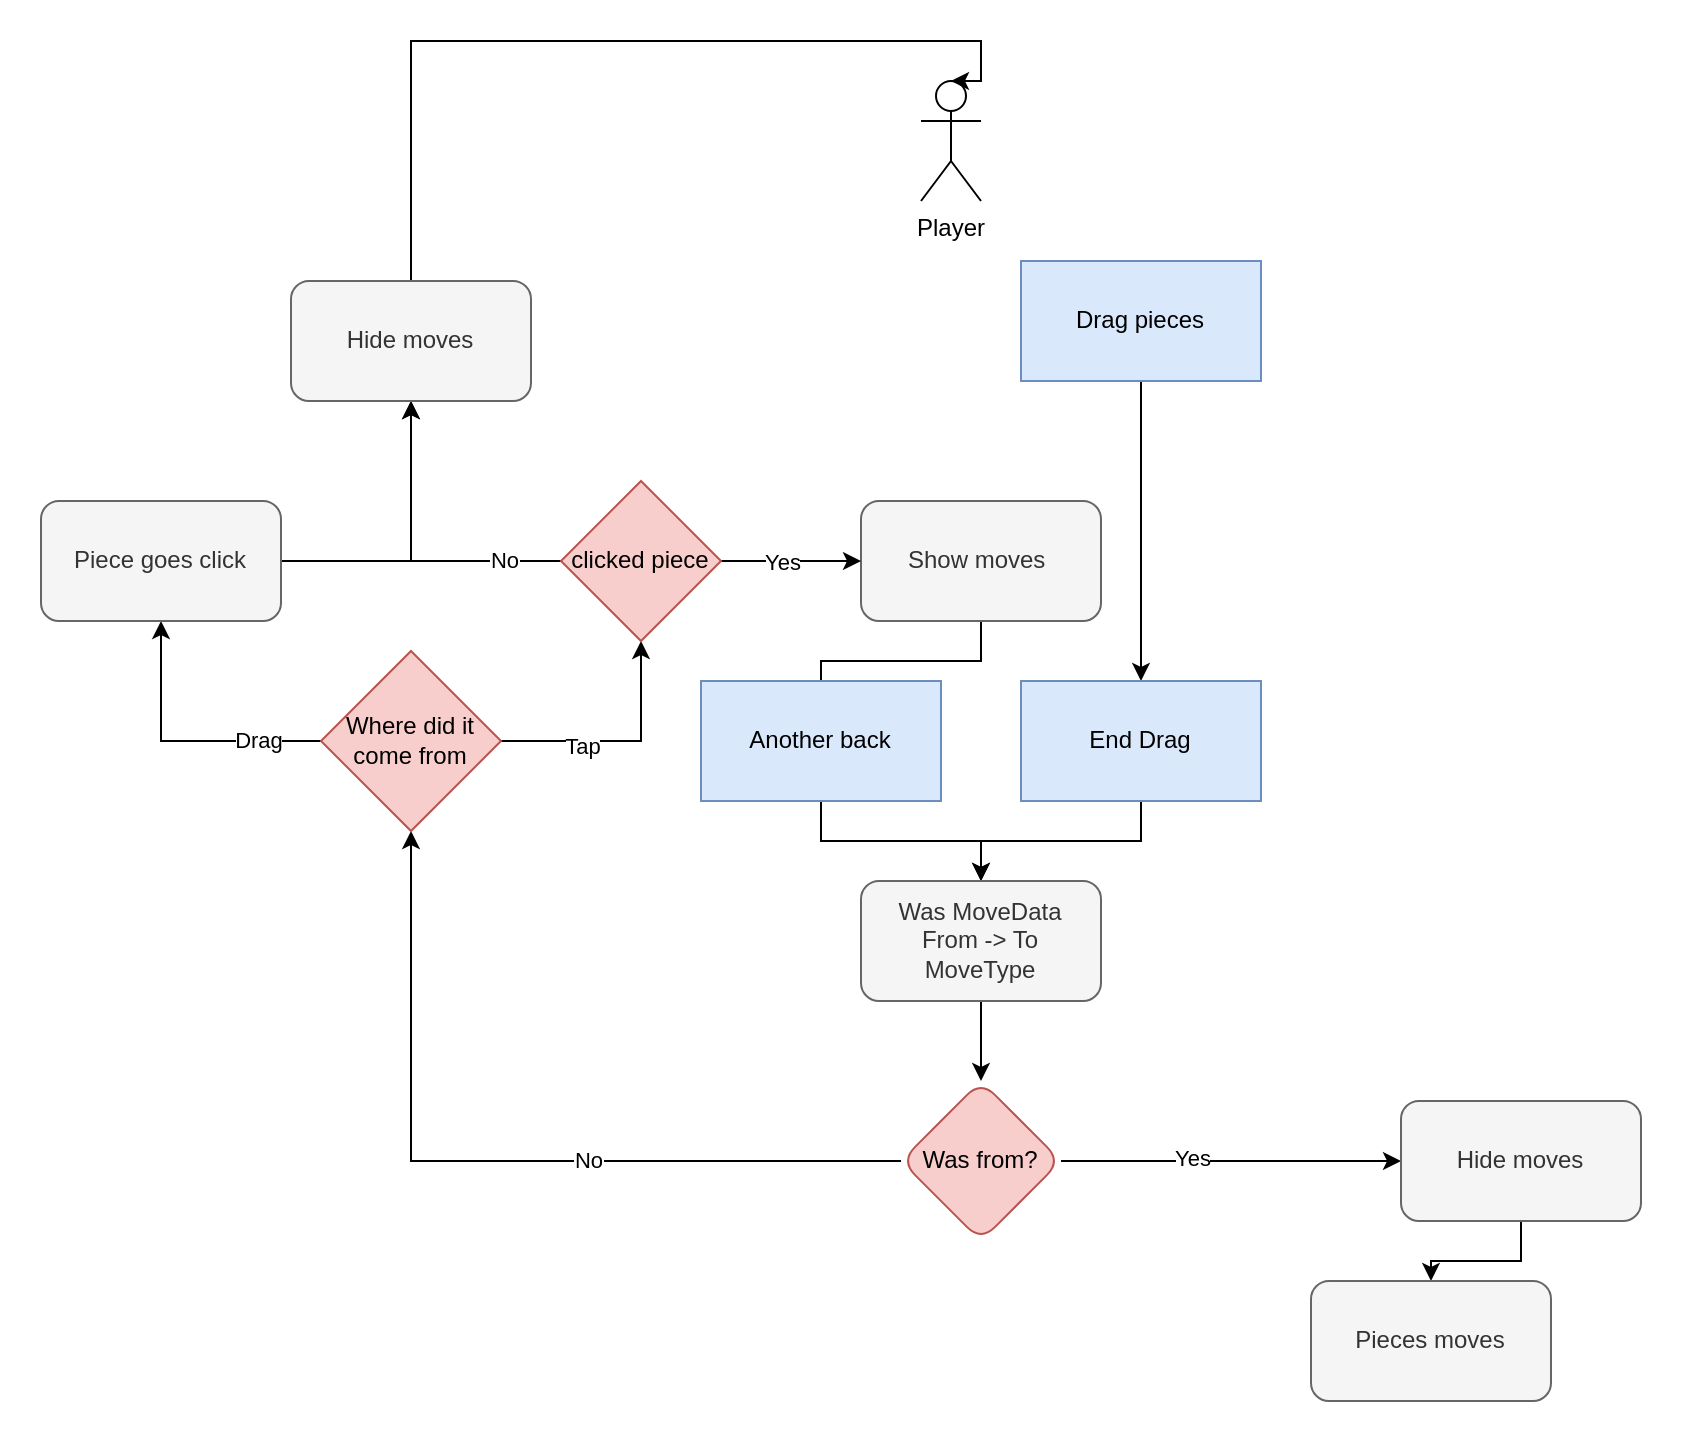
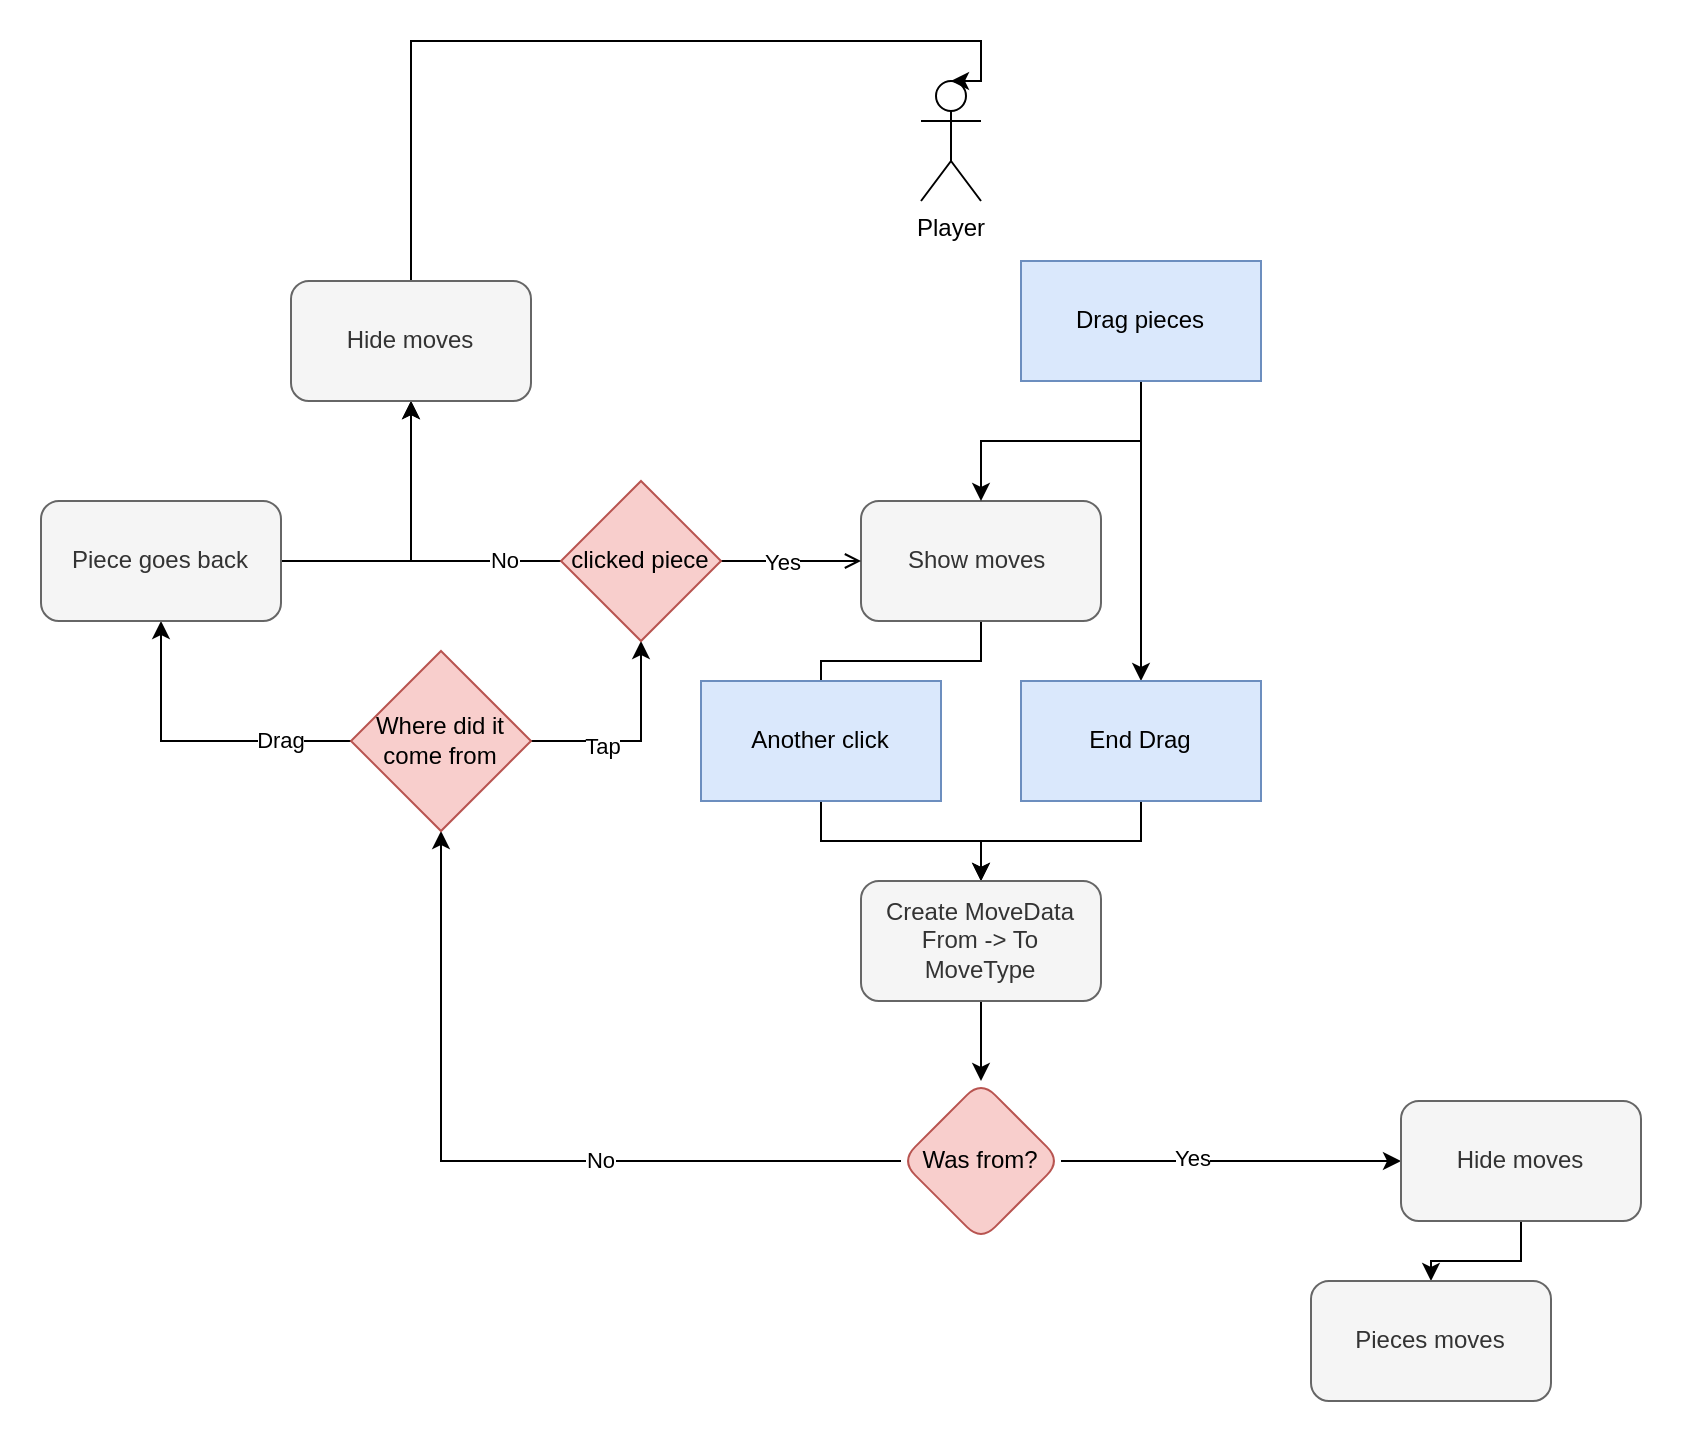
edge "Drag pieces" -> "Show moves": added
node "Piece goes click": label "Piece goes click" -> "Piece goes back"
edge "clicked piece" -> "Show moves": arrowhead classic -> open
node "Where did it come from": moved (411, 741) -> (441, 741)
node "Another back": label "Another back" -> "Another click"
node "Was MoveData From -> To MoveType": label "Was MoveData From -> To MoveType" -> "Create MoveData From -> To MoveType"
